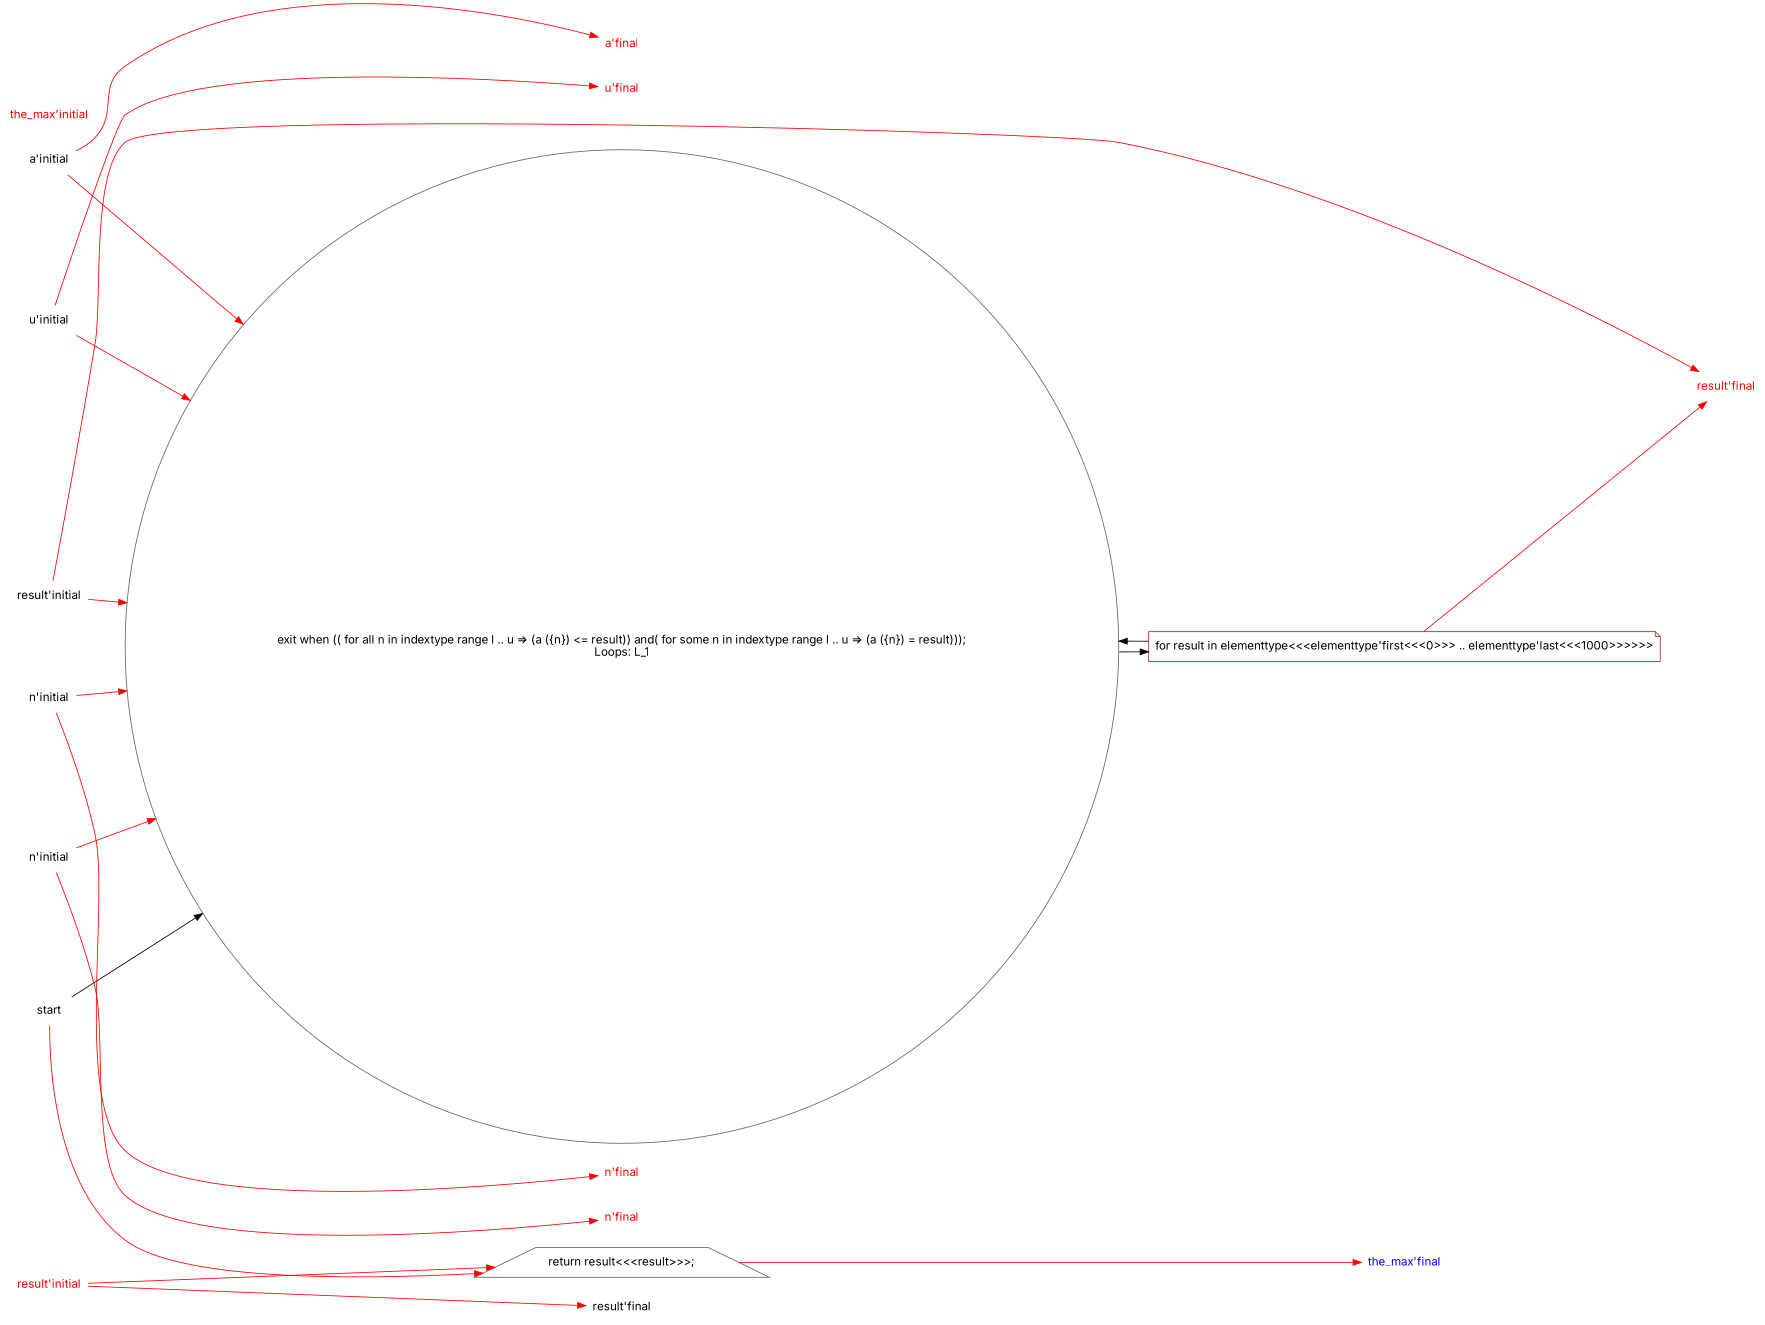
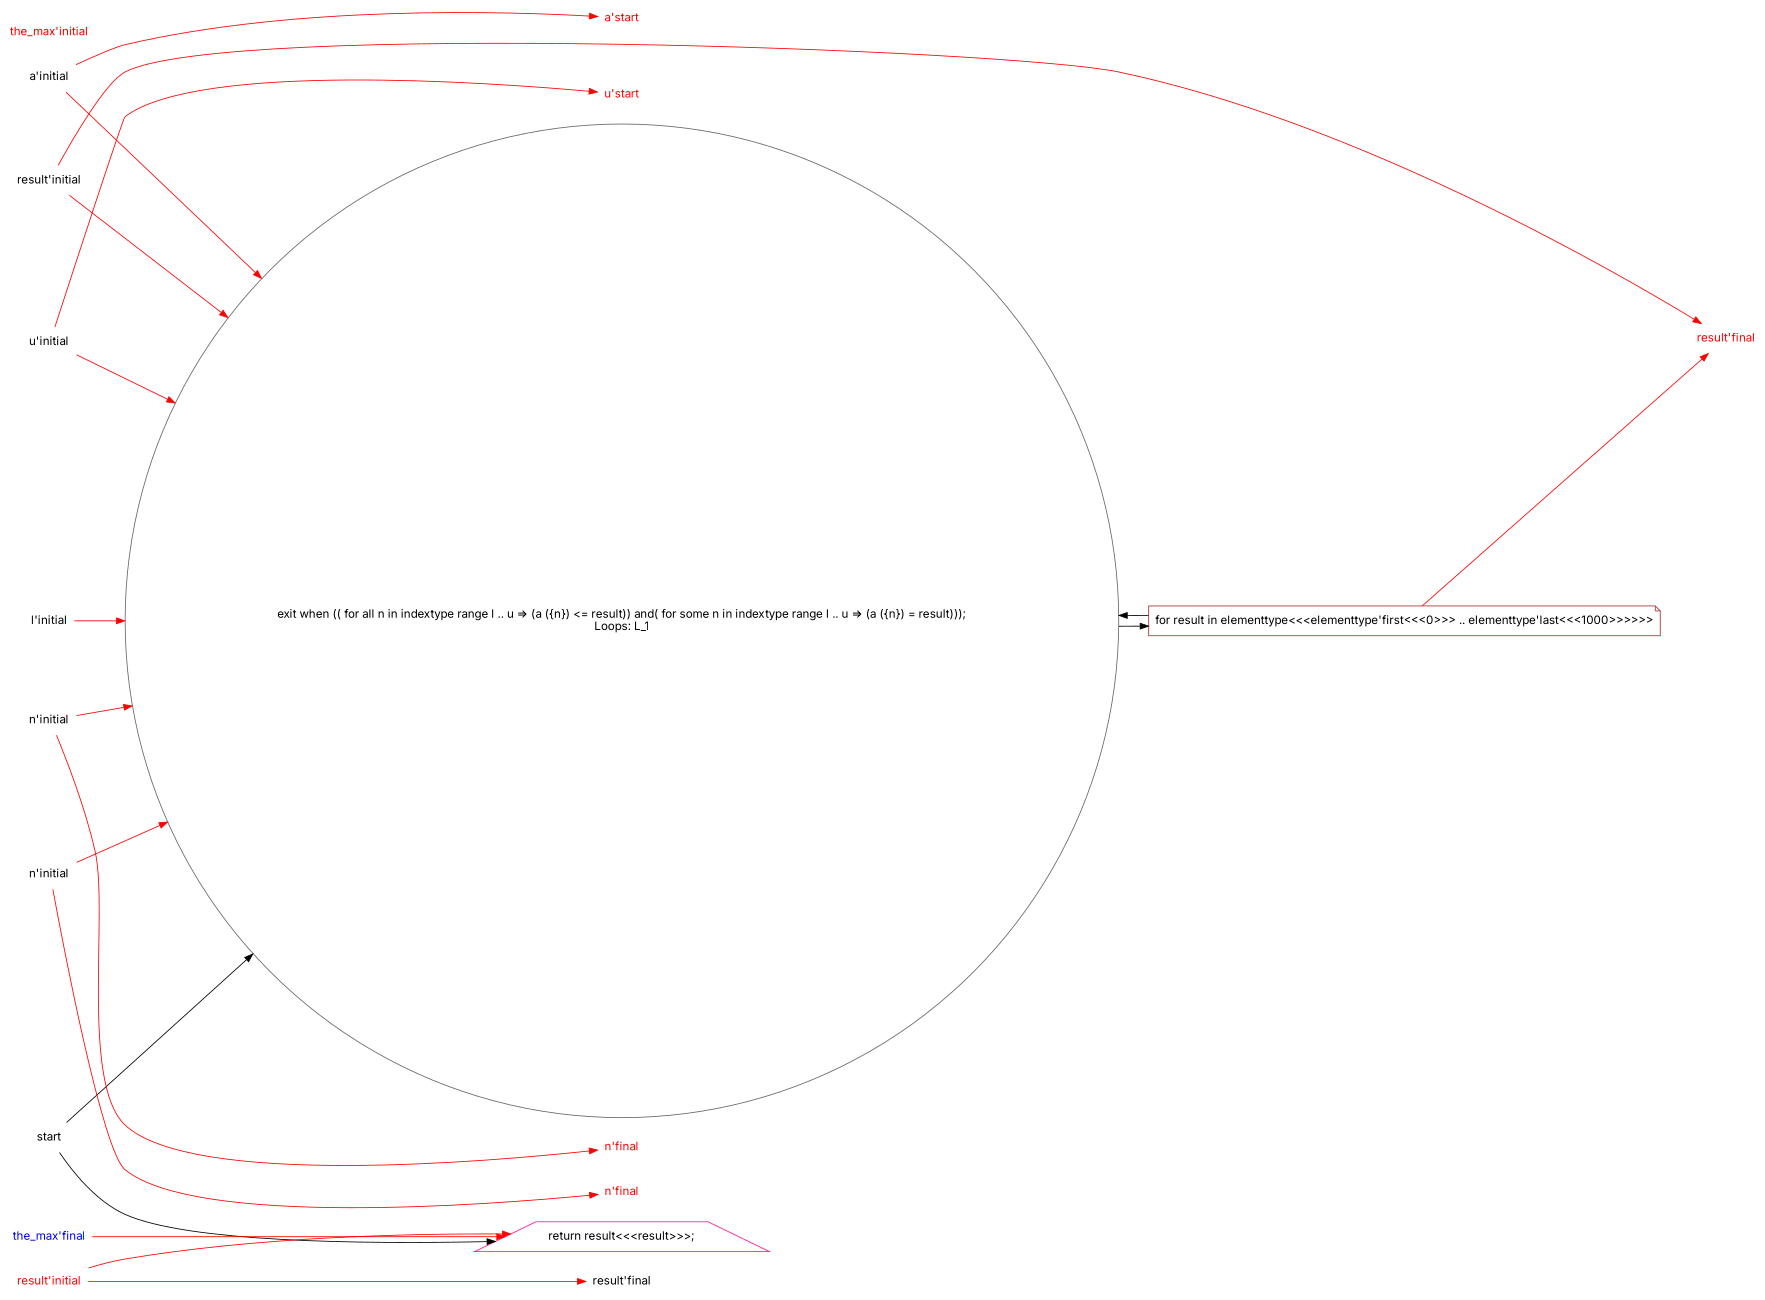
node "a'final": label "a'final" -> "a'start"
node "u'final": label "u'final" -> "u'start"
node "l'initial": added
edge "start" -> "return result<<<result>>>;": color red -> black
node "return result<<<result>>>;": color gray40 -> deeppink
edge "return result<<<result>>>;" -> "the_max'final": reversed
